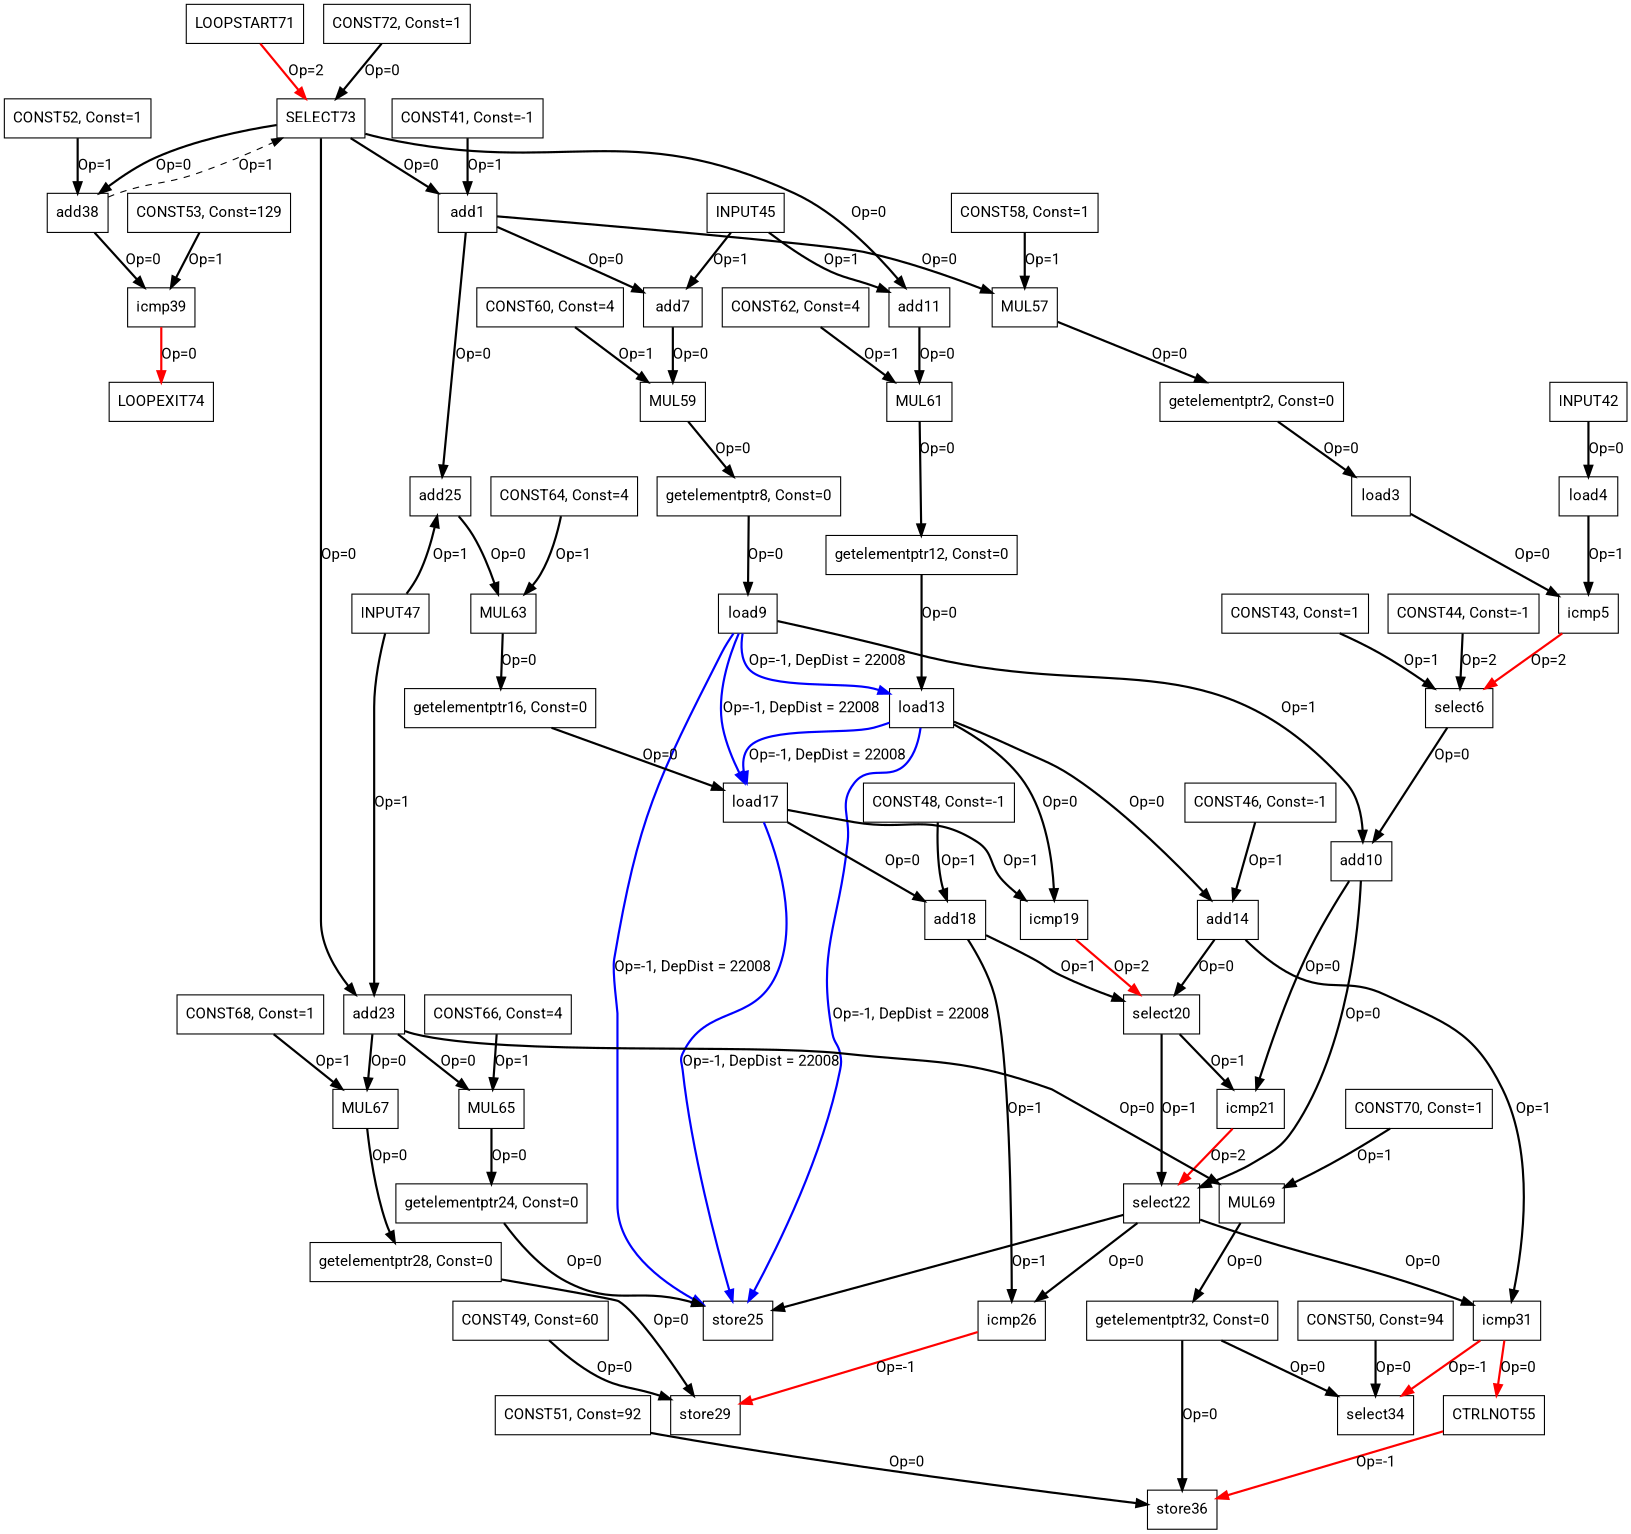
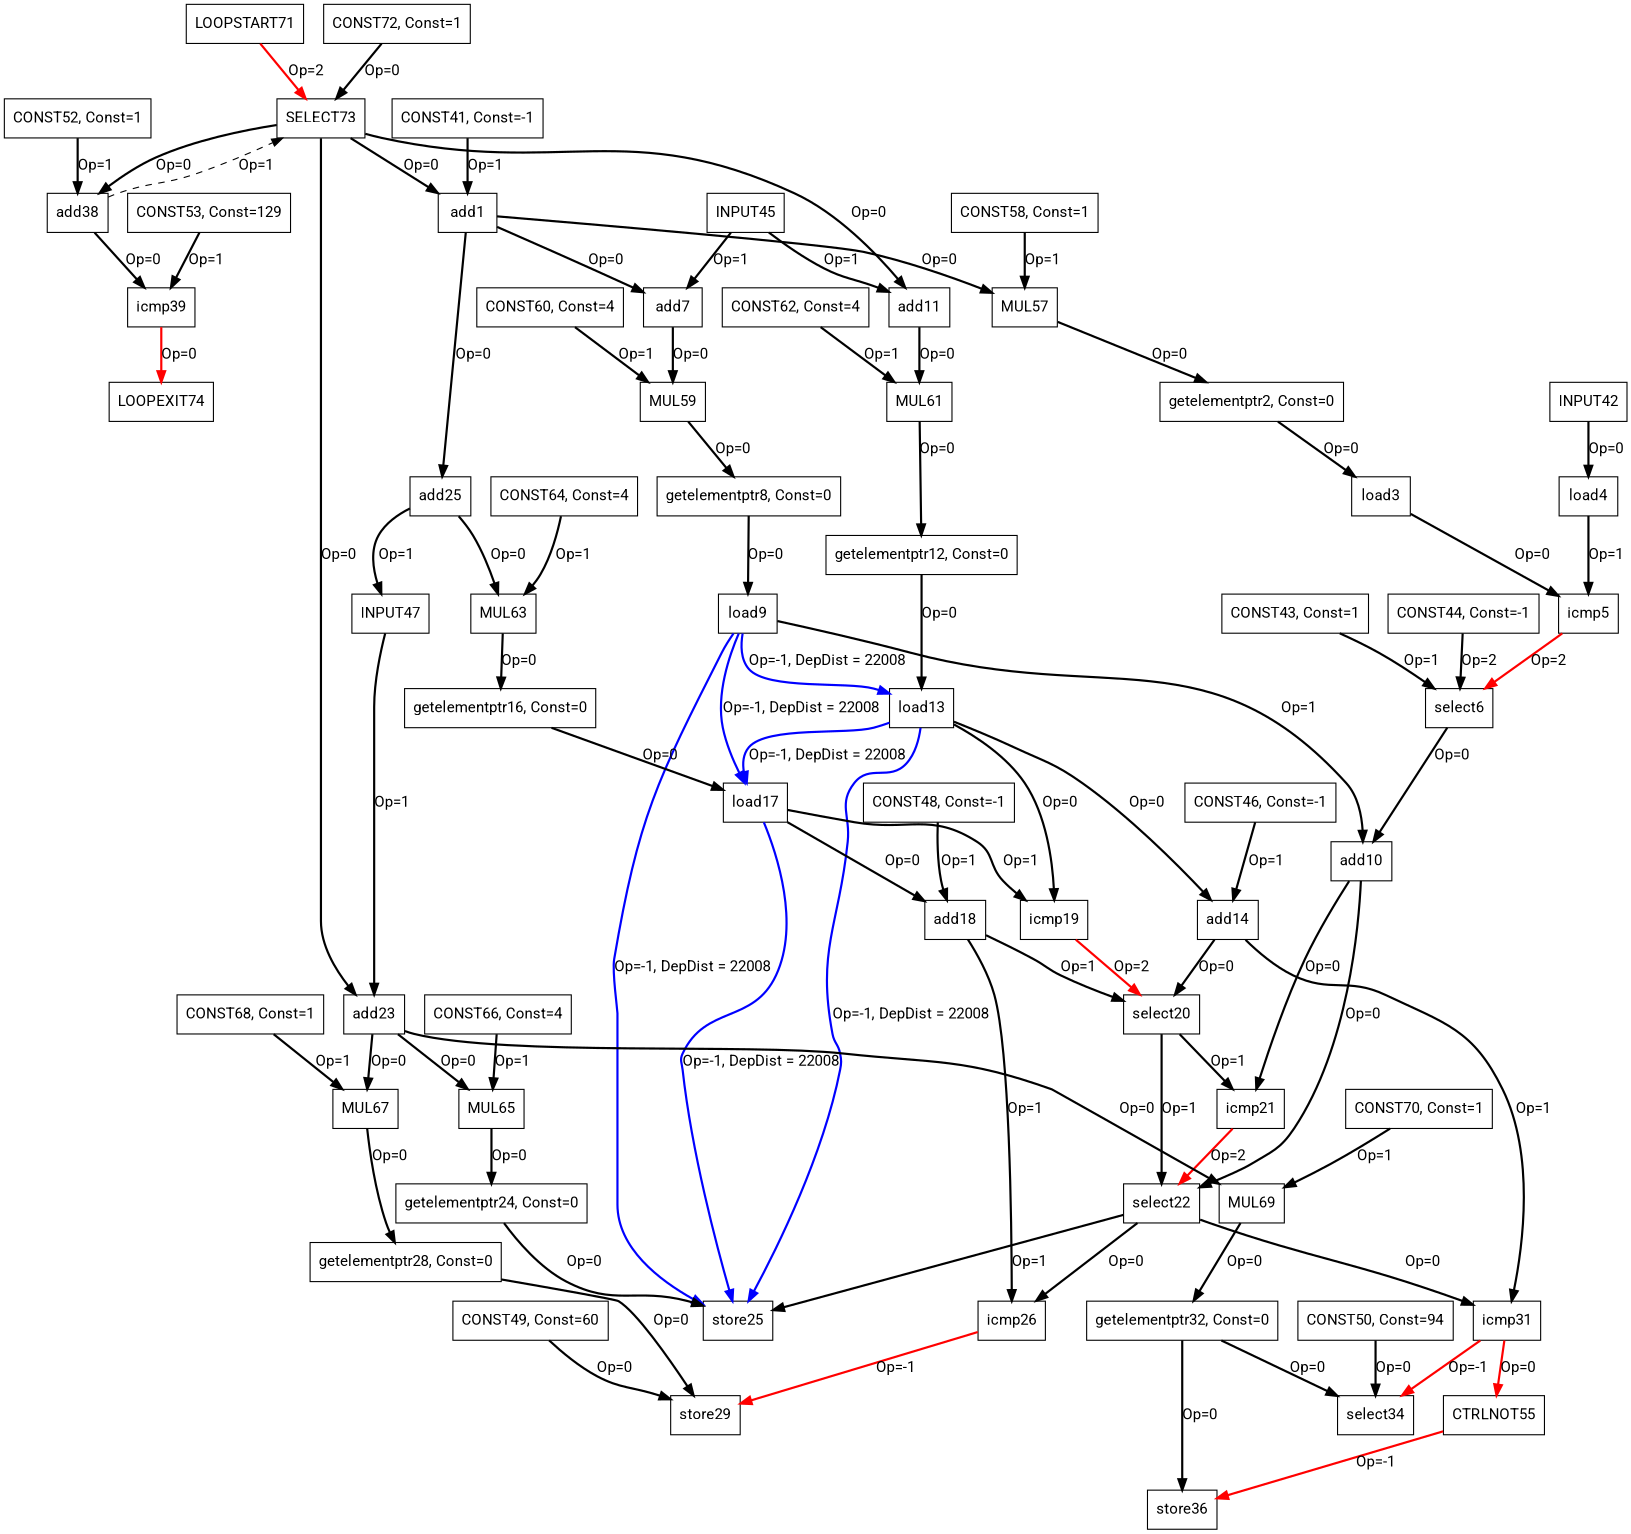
edge "INPUT47" -> "add25": reversed
node "CONST51, Const=92": removed
